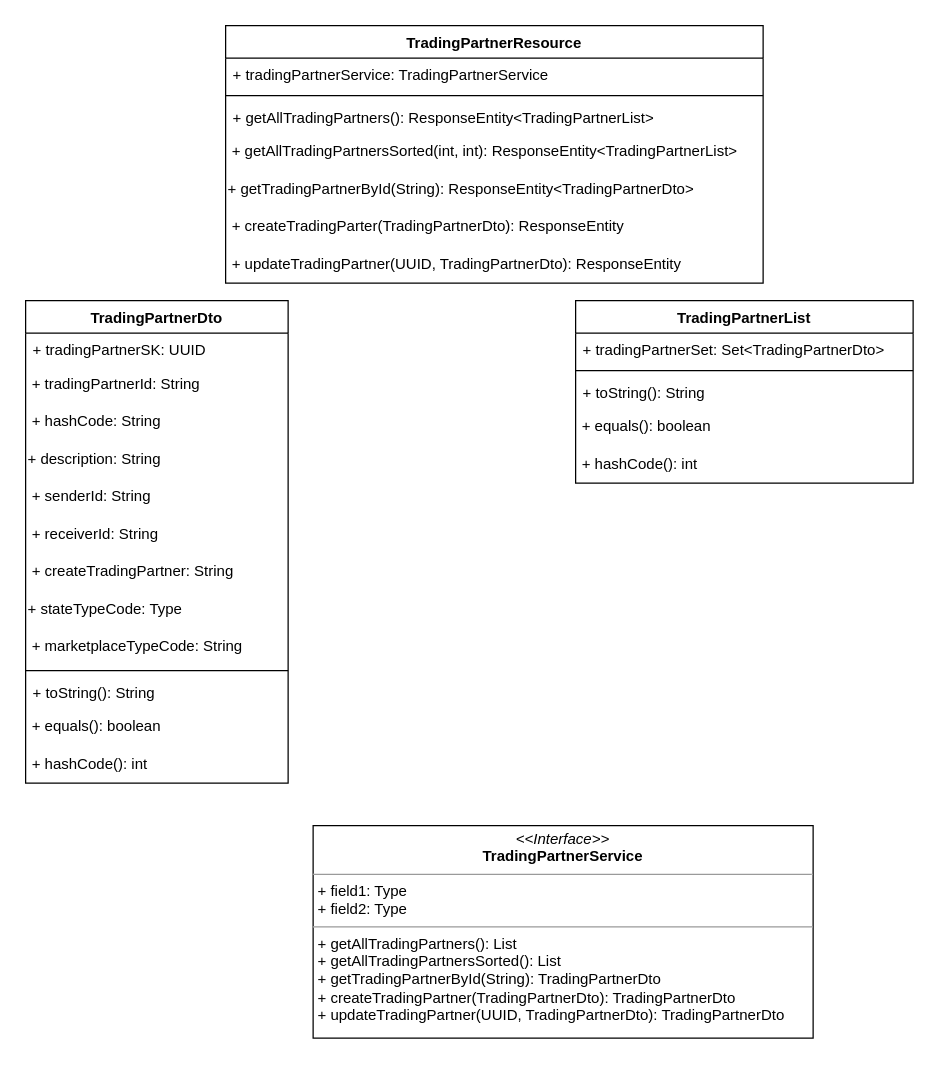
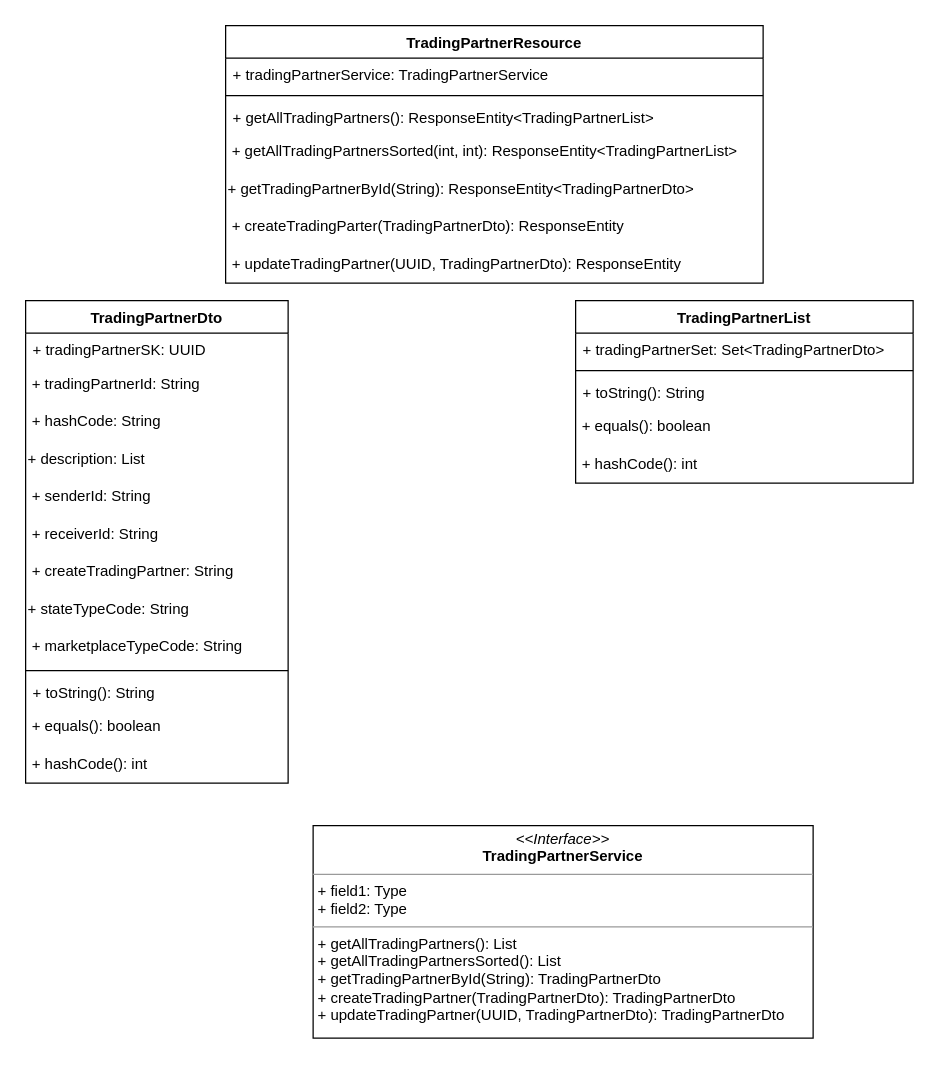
node "+ description: String": label "+ description: String" -> "+ description: List"
node "+ stateTypeCode: Type": label "+ stateTypeCode: Type" -> "+ stateTypeCode: String"
